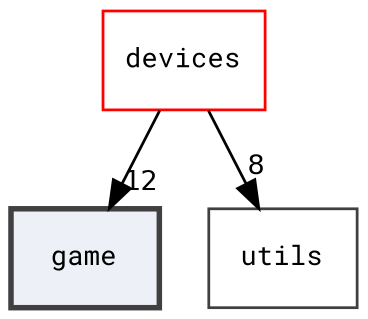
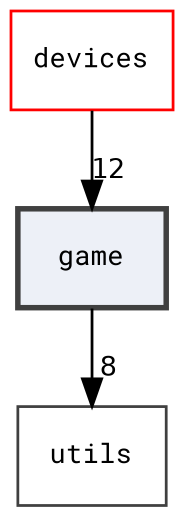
edge "devices" -> "utils": now "game" -> "utils"
